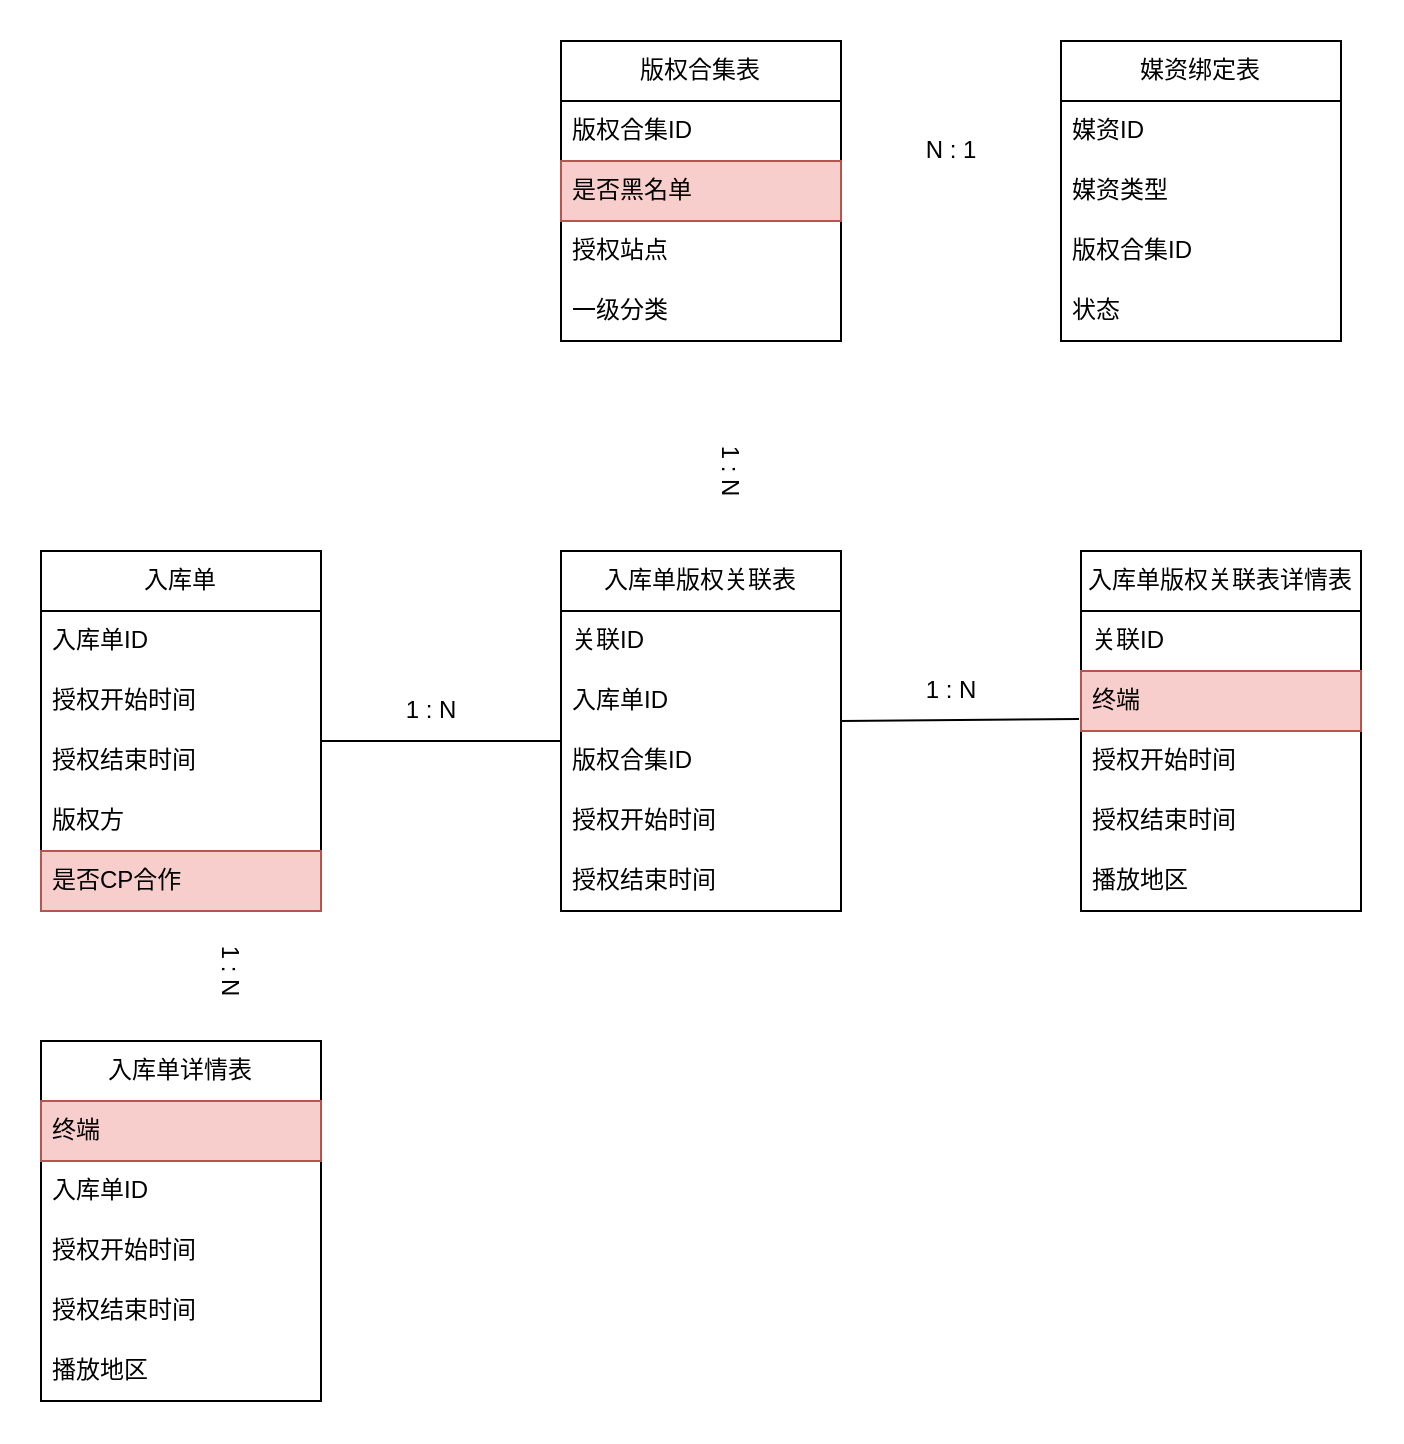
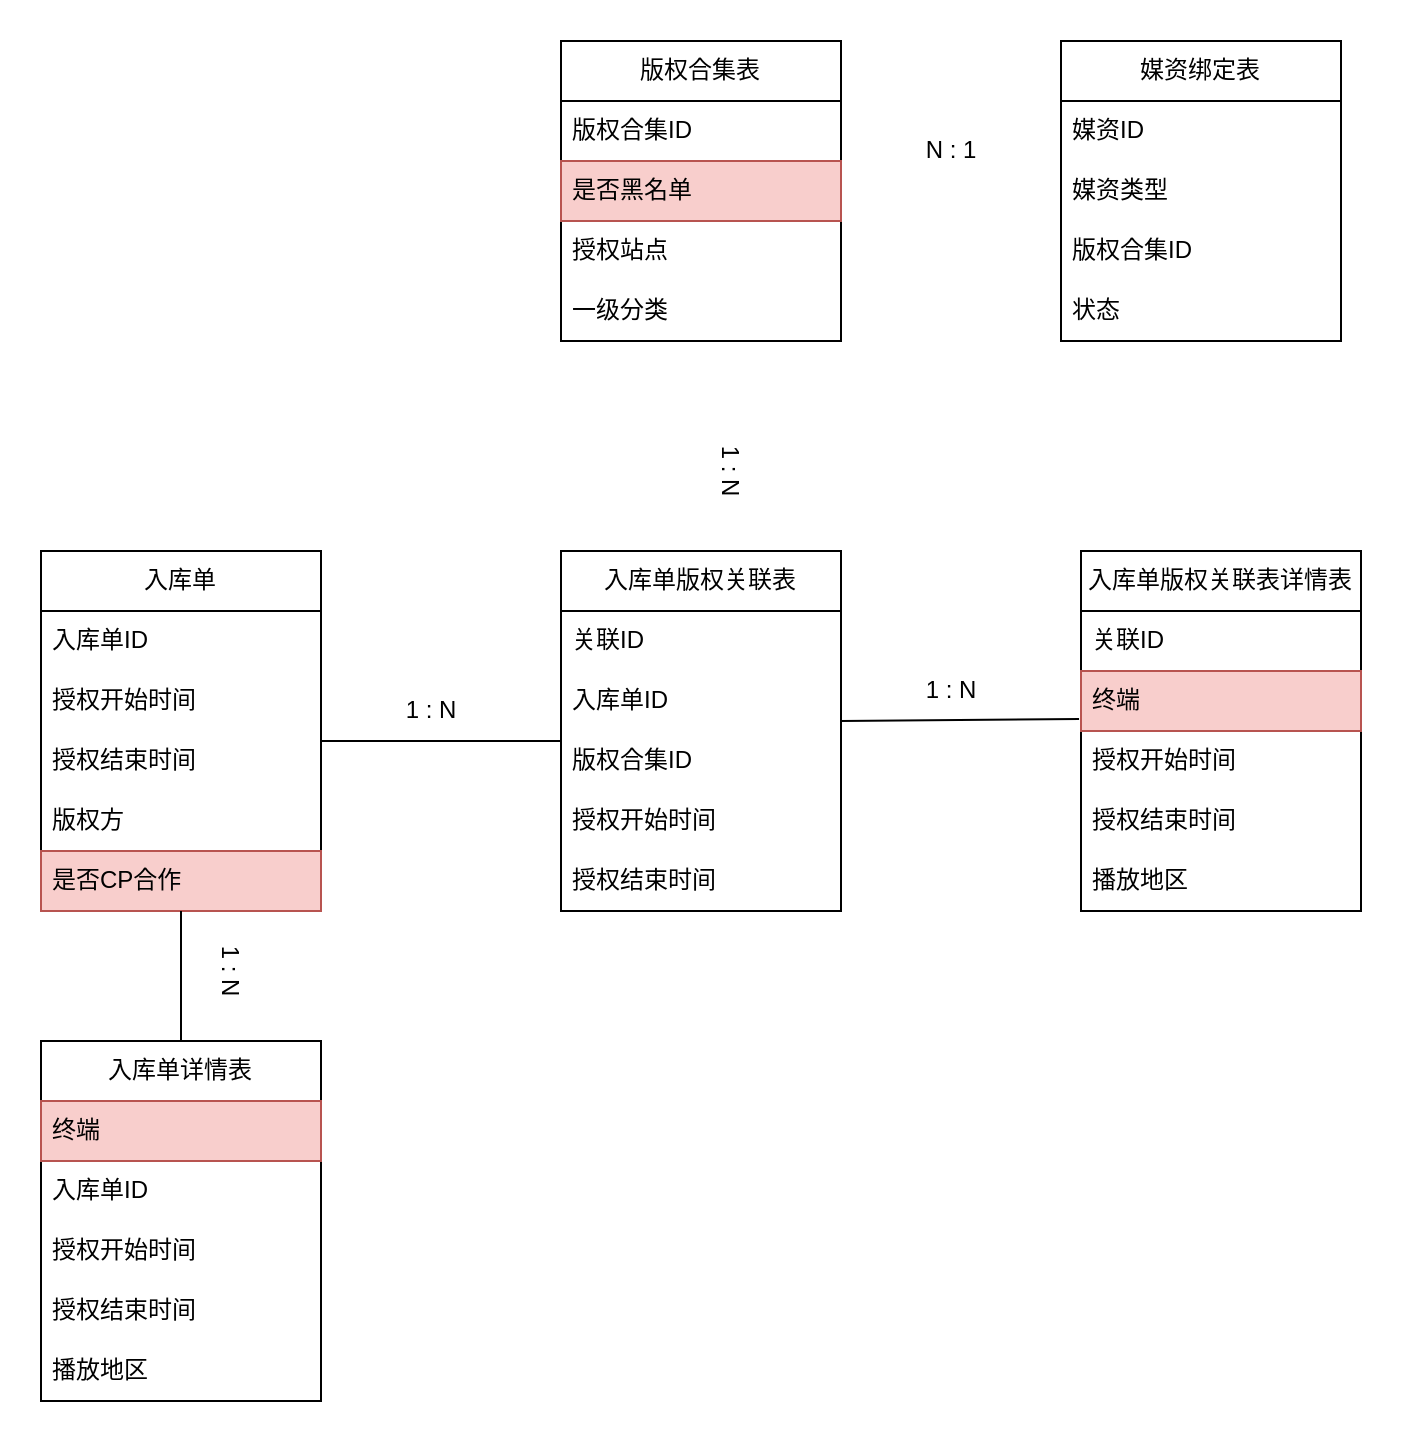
edge "是否CP合作" -- "入库单详情表": added
